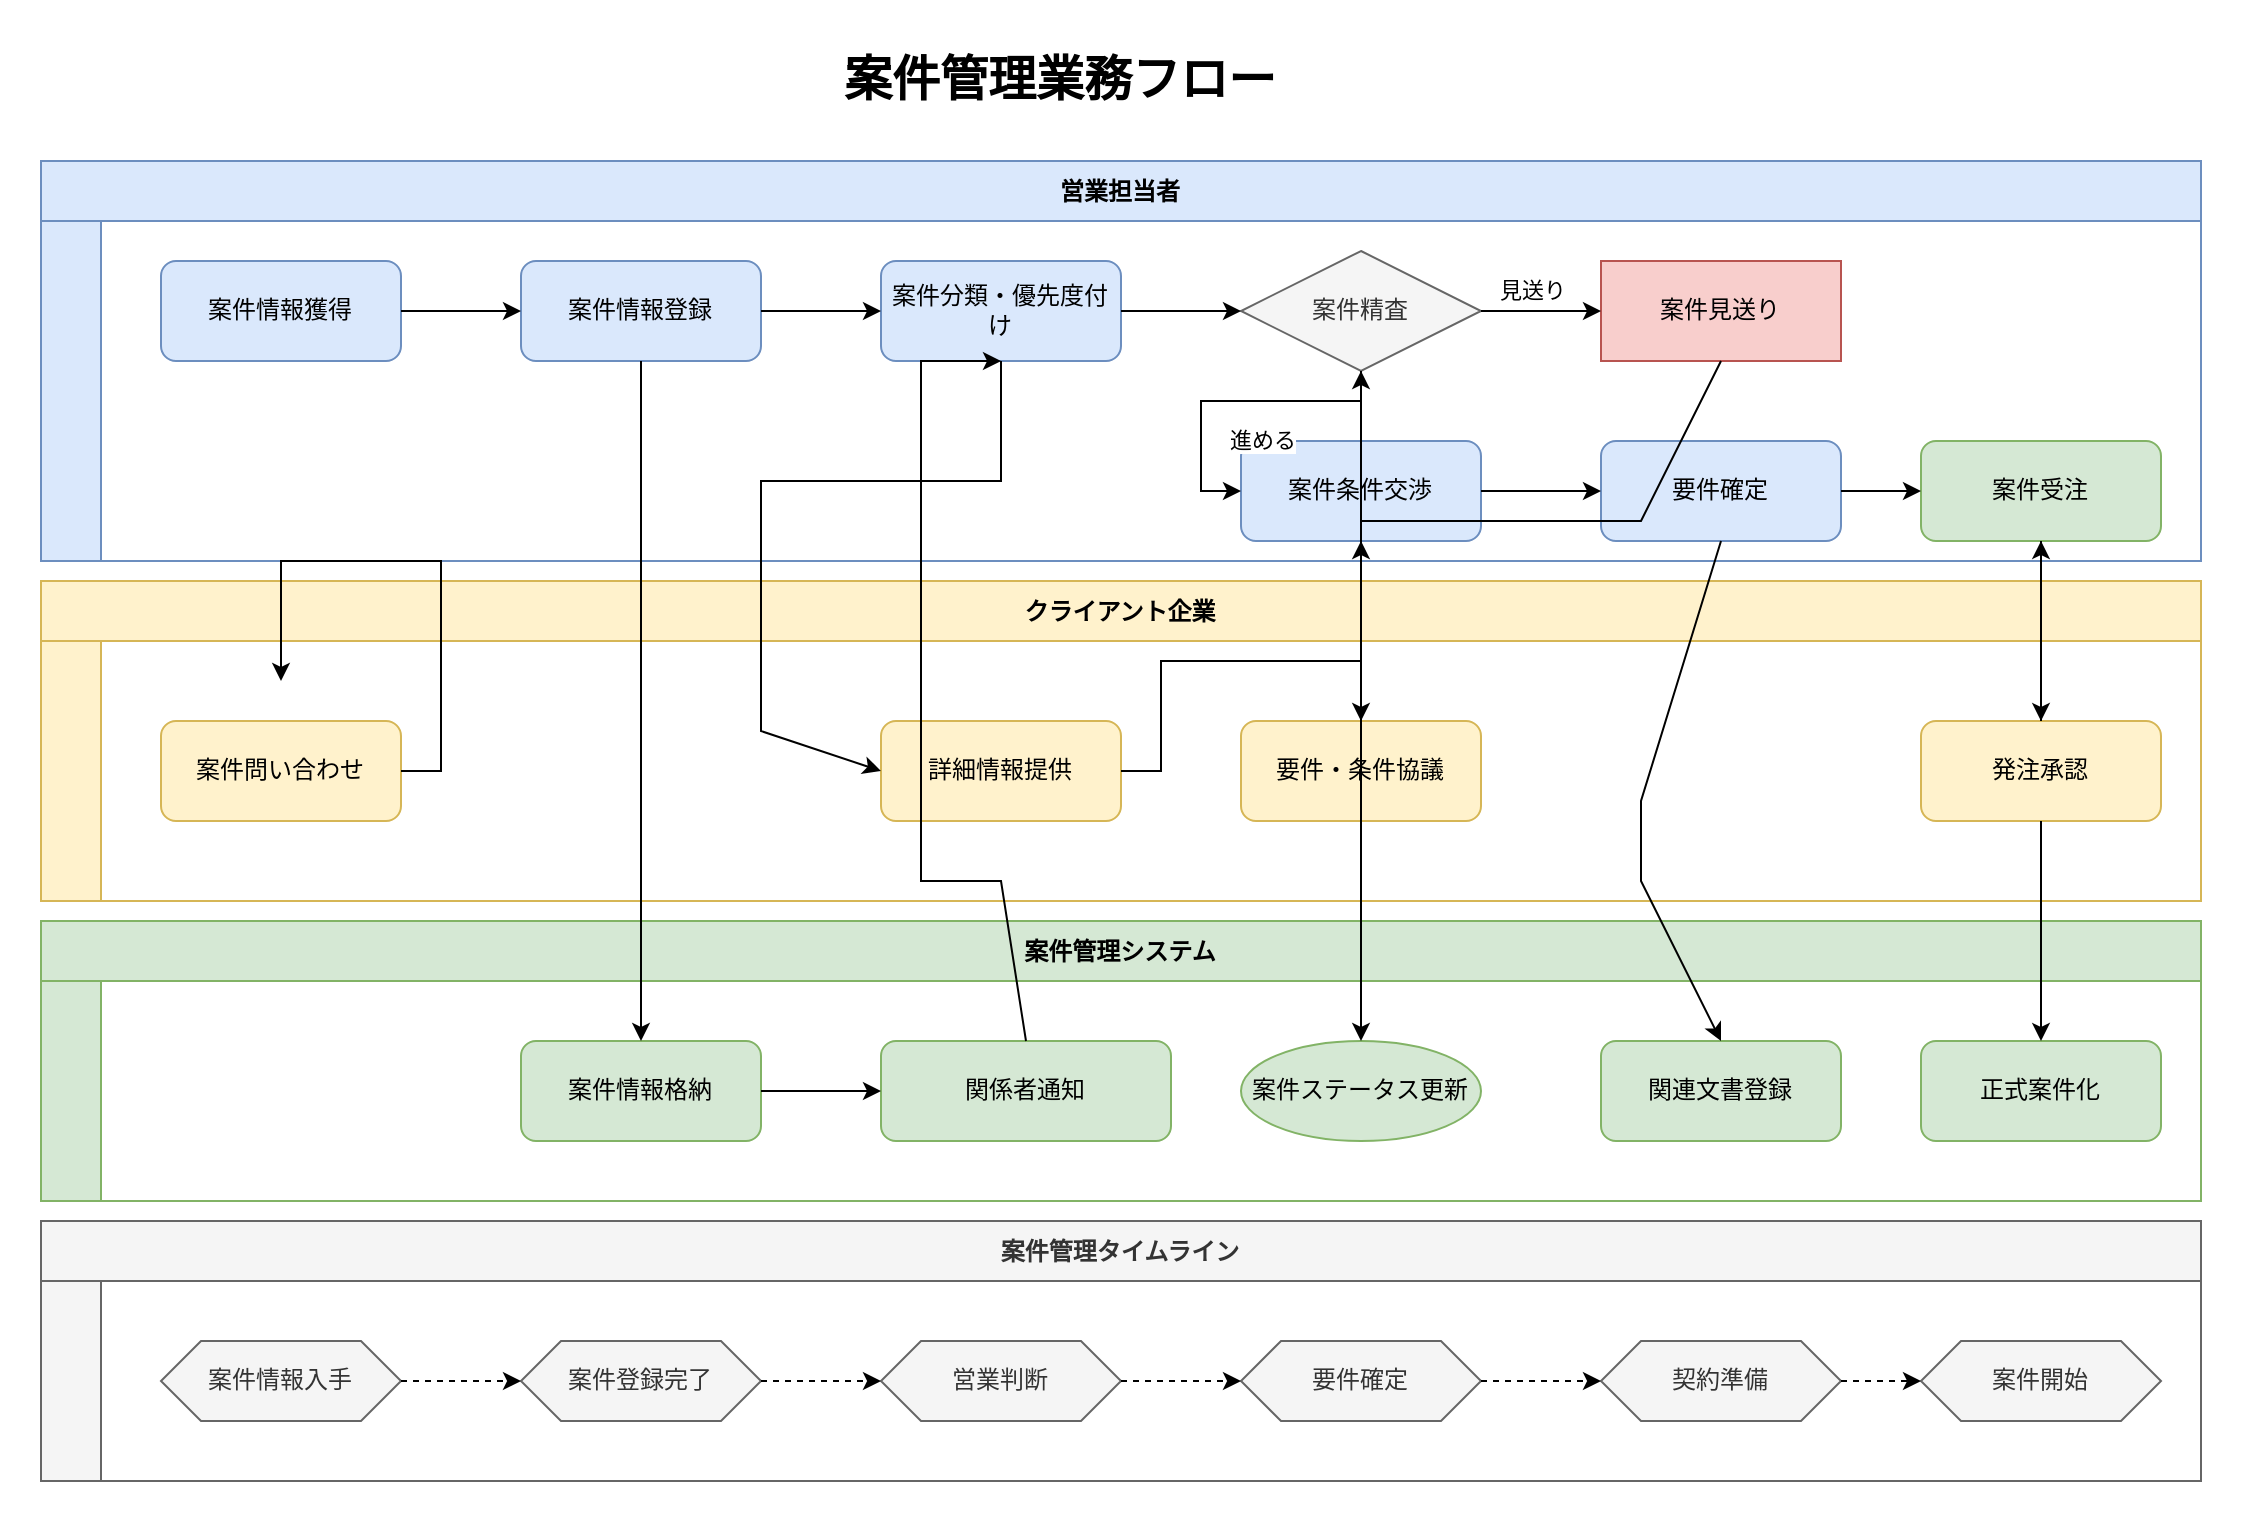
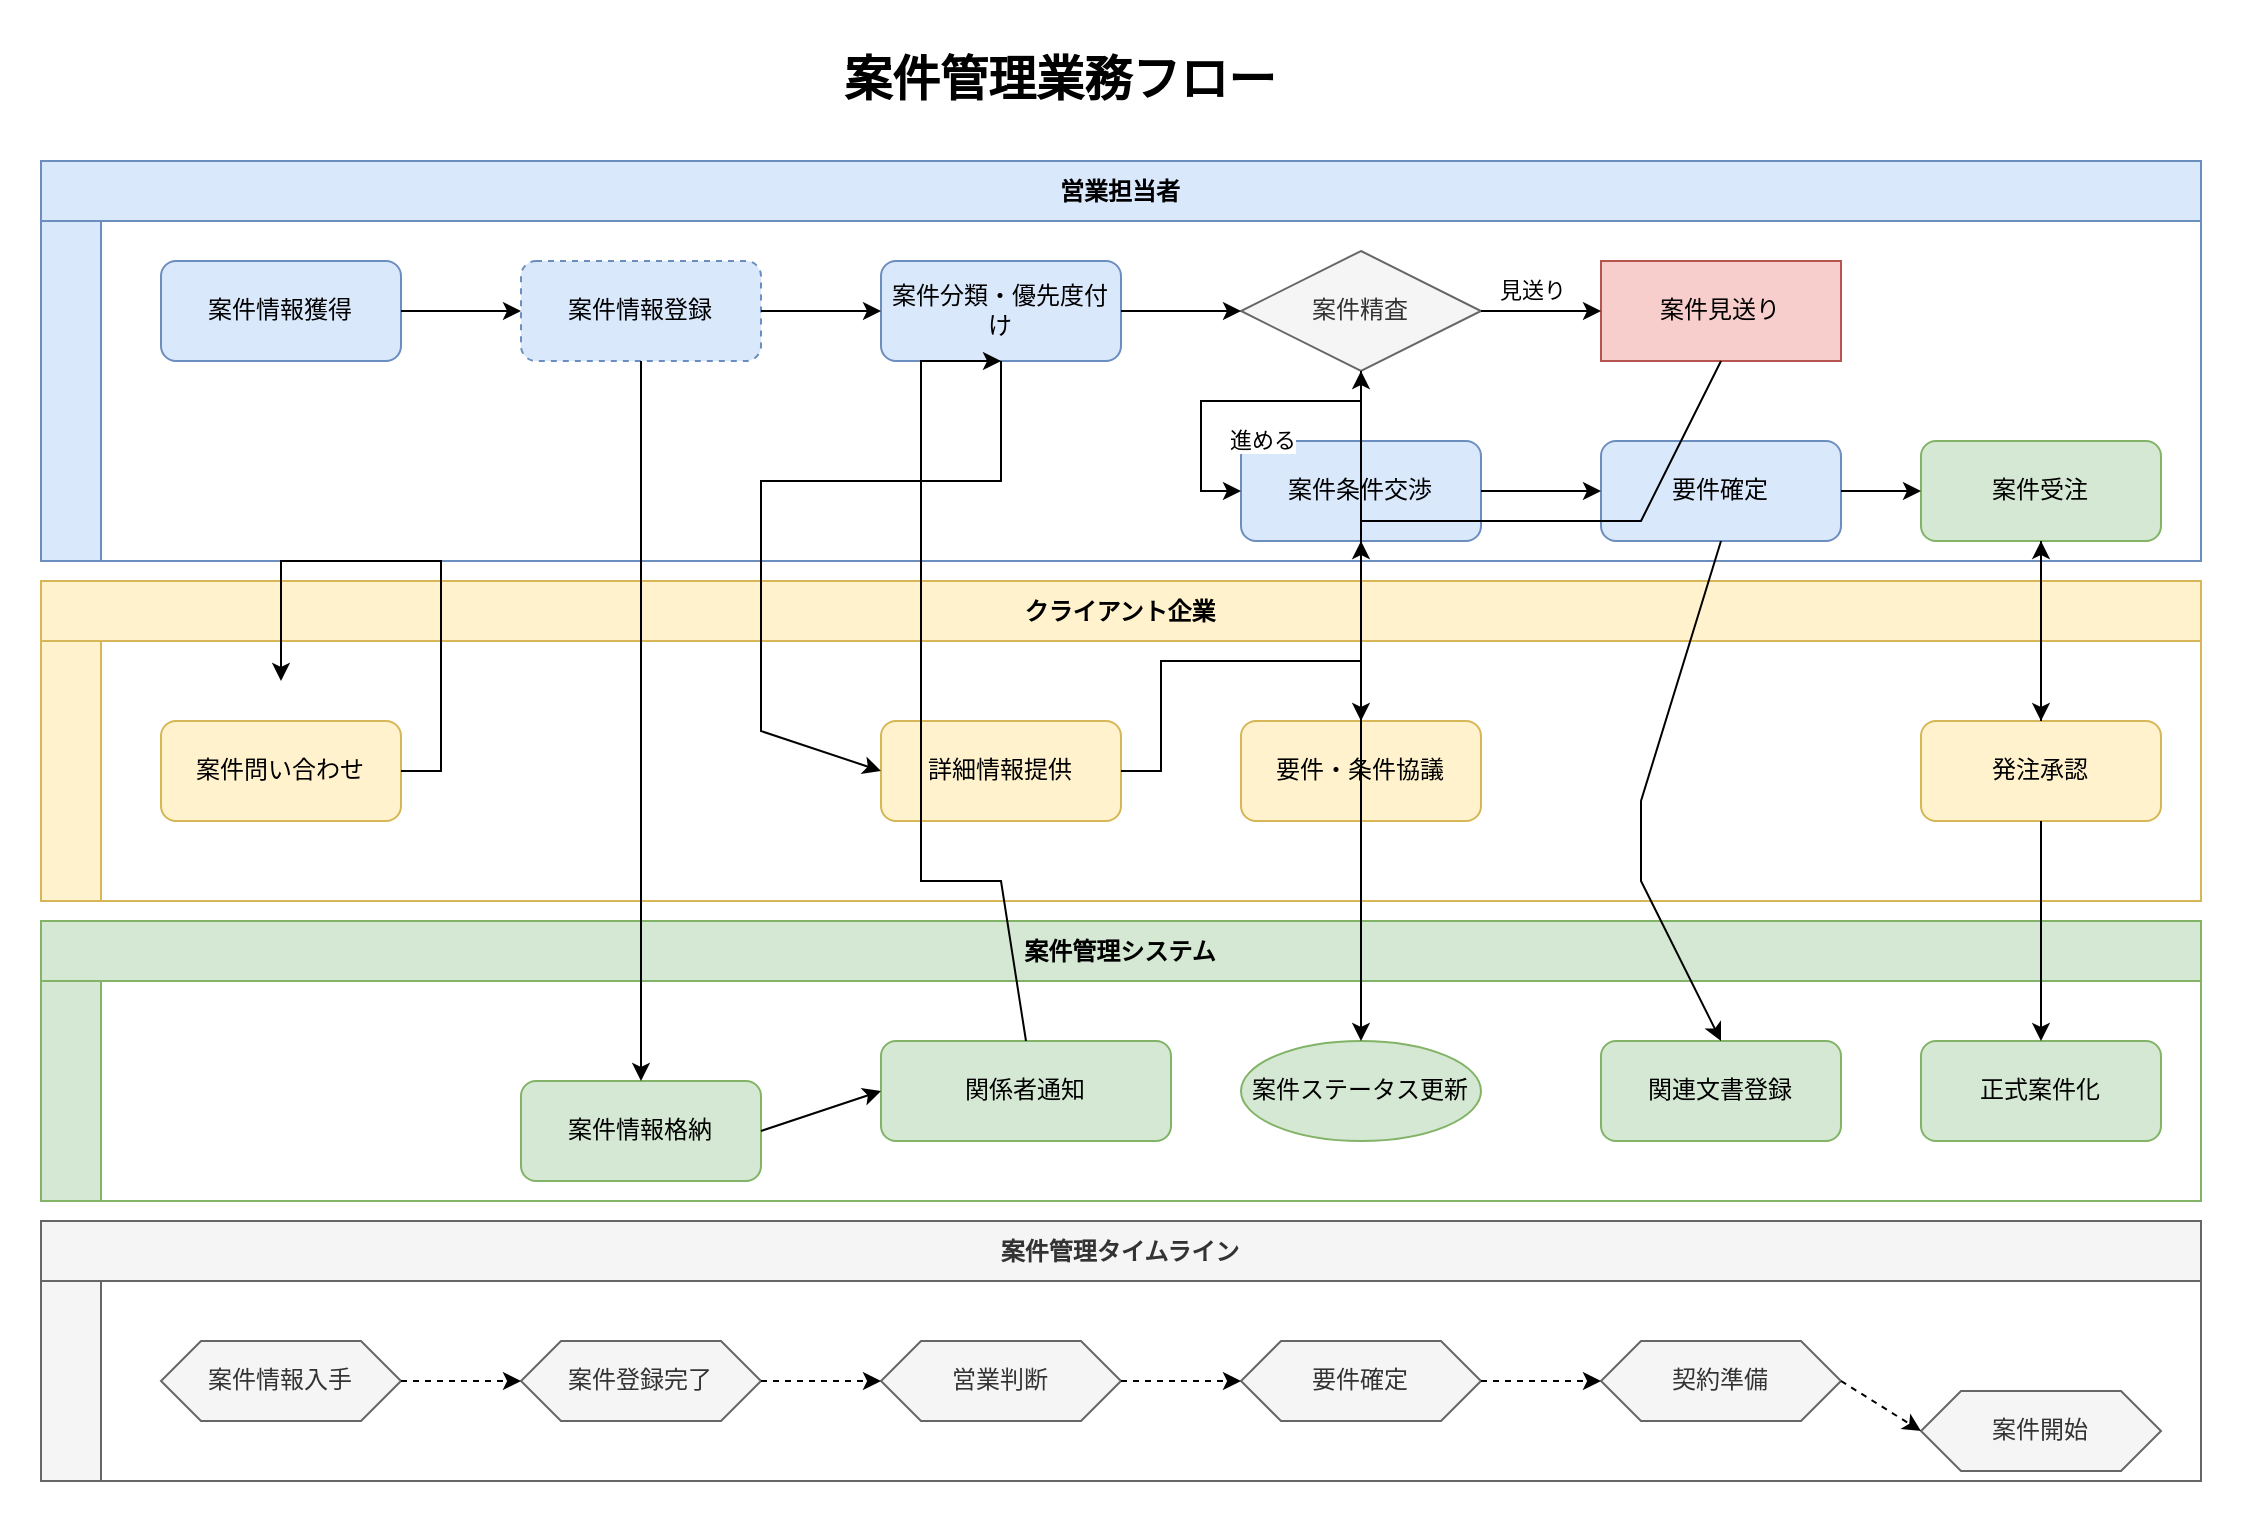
node "案件情報登録": style solid -> dashed
node "案件情報格納": moved (641, 1091) -> (641, 1131)
node "案件開始": moved (2041, 1381) -> (2041, 1431)
